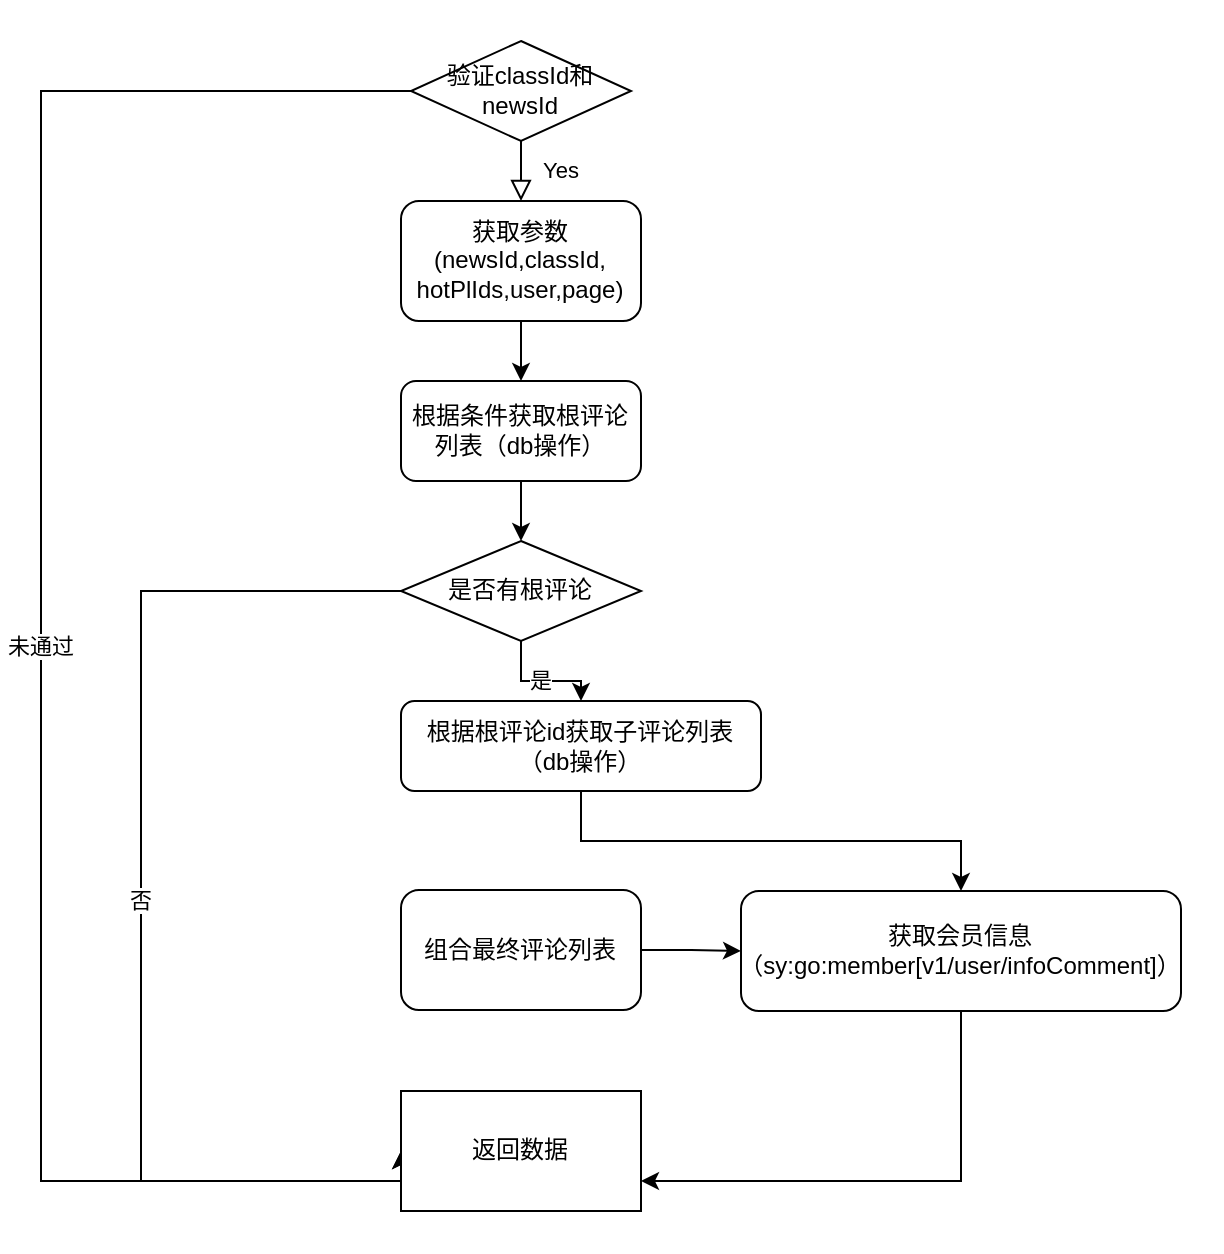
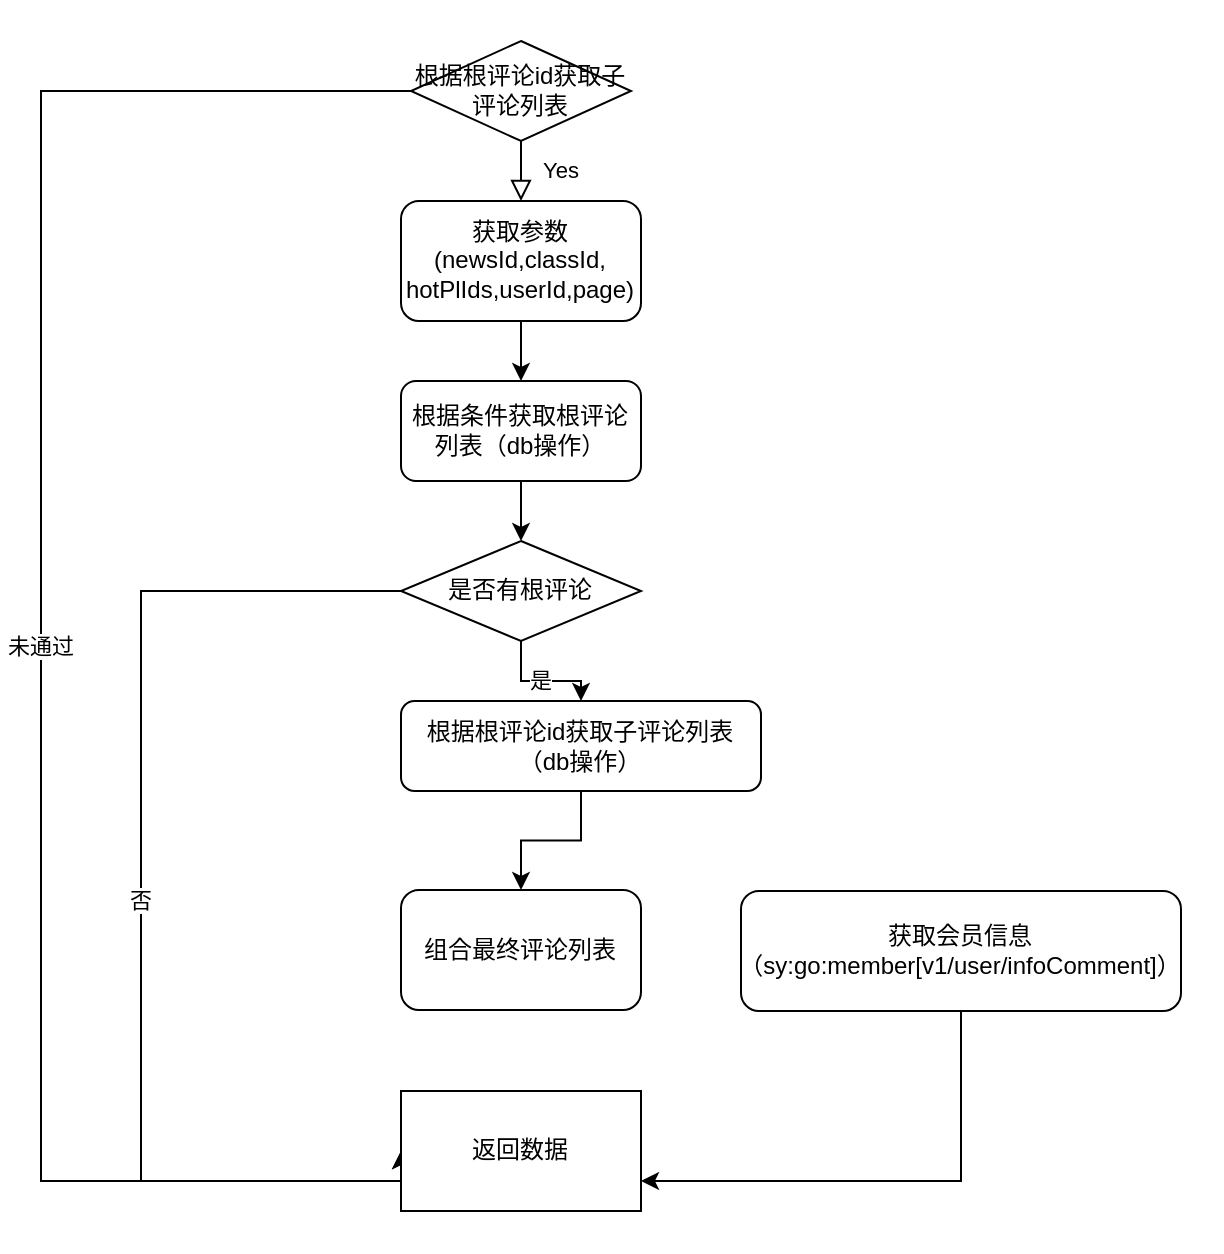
node "验证classId和newsId": label "验证classId和newsId" -> "根据根评论id获取子评论列表"
node "获取参数(newsId,classId, hotPlIds,user,page)": label "获取参数(newsId,classId, hotPlIds,user,page)" -> "获取参数(newsId,classId, hotPlIds,userId,page)"
edge "根据根评论id获取子评论列表（db操作）" -> "获取会员信息（sy:go:member[v1/user/infoComment]）": now "根据根评论id获取子评论列表（db操作）" -> "组合最终评论列表"
edge "组合最终评论列表" -> "获取会员信息（sy:go:member[v1/user/infoComment]）": removed
